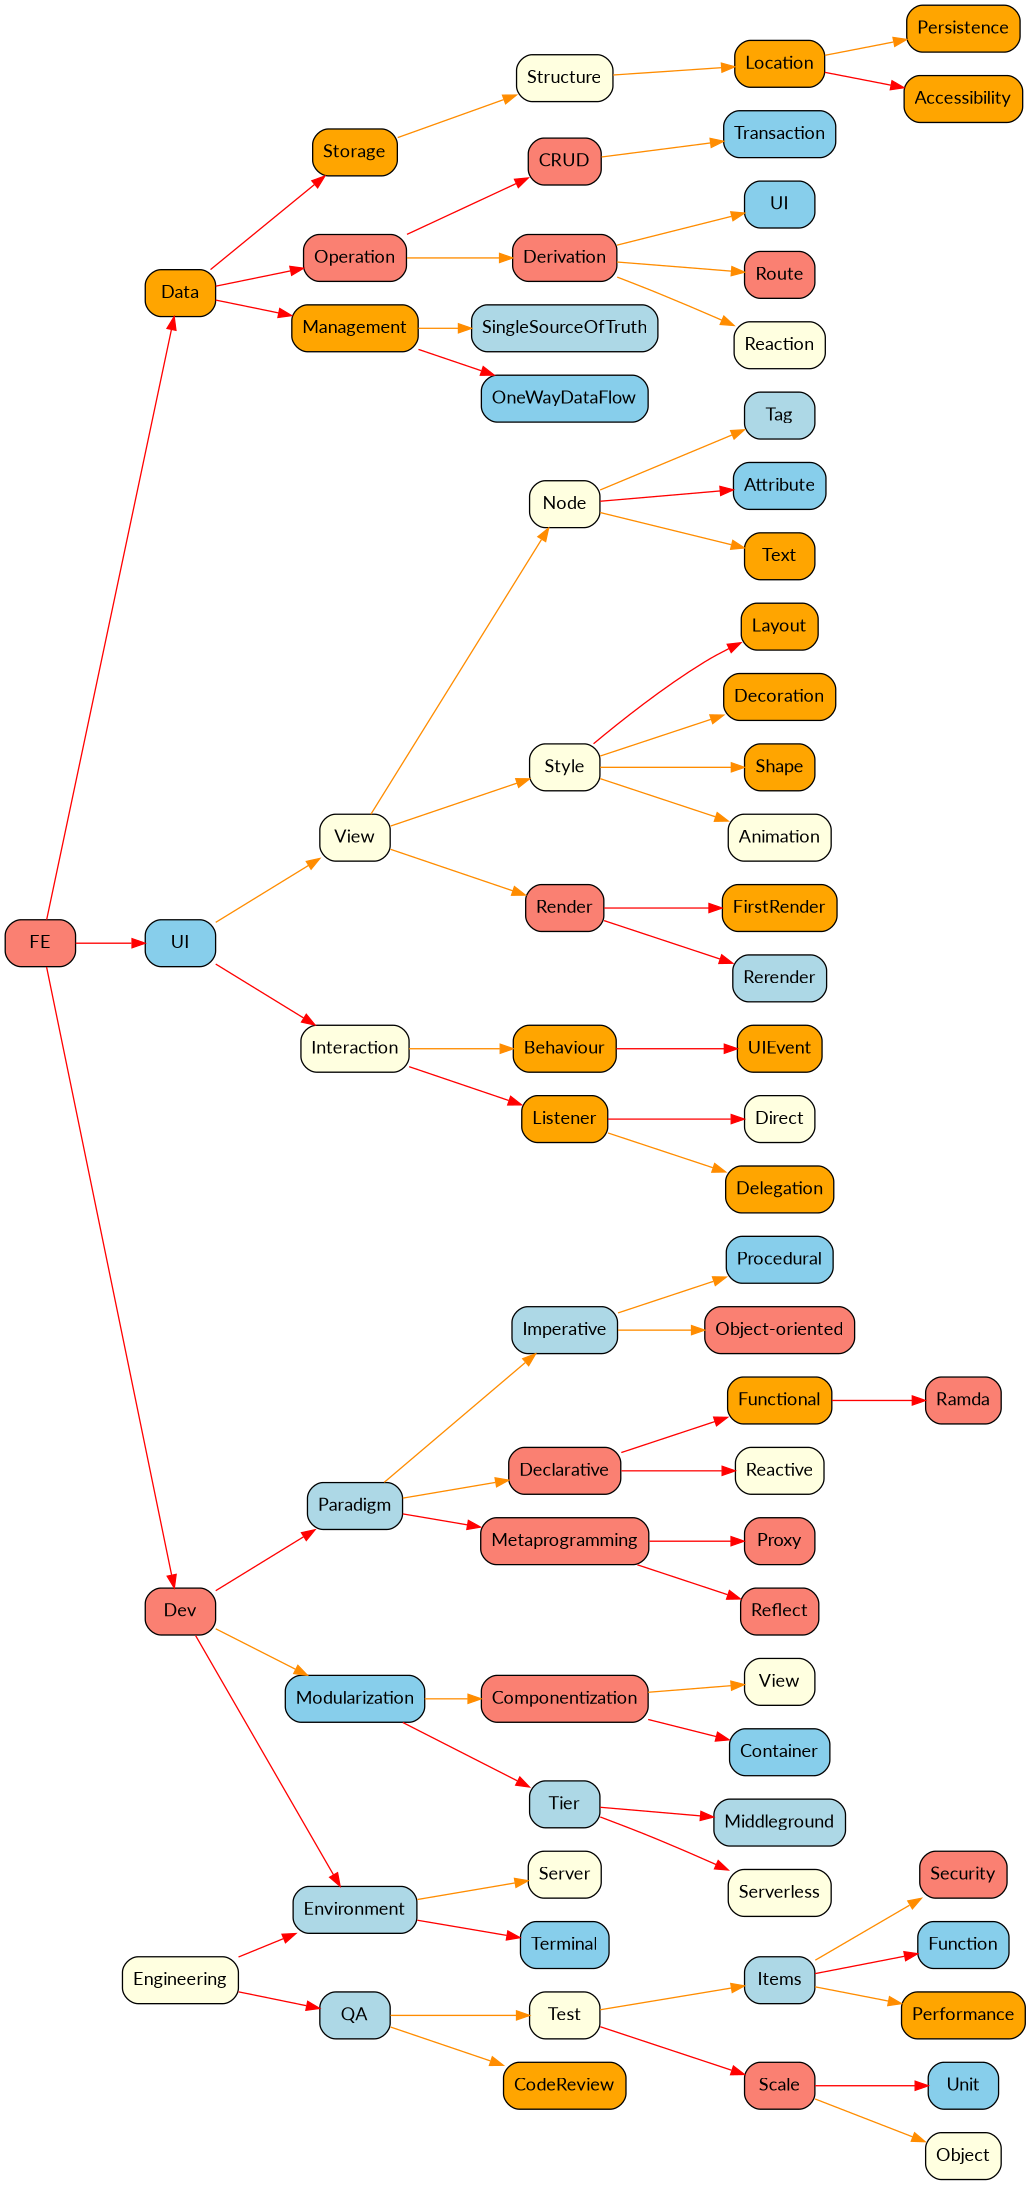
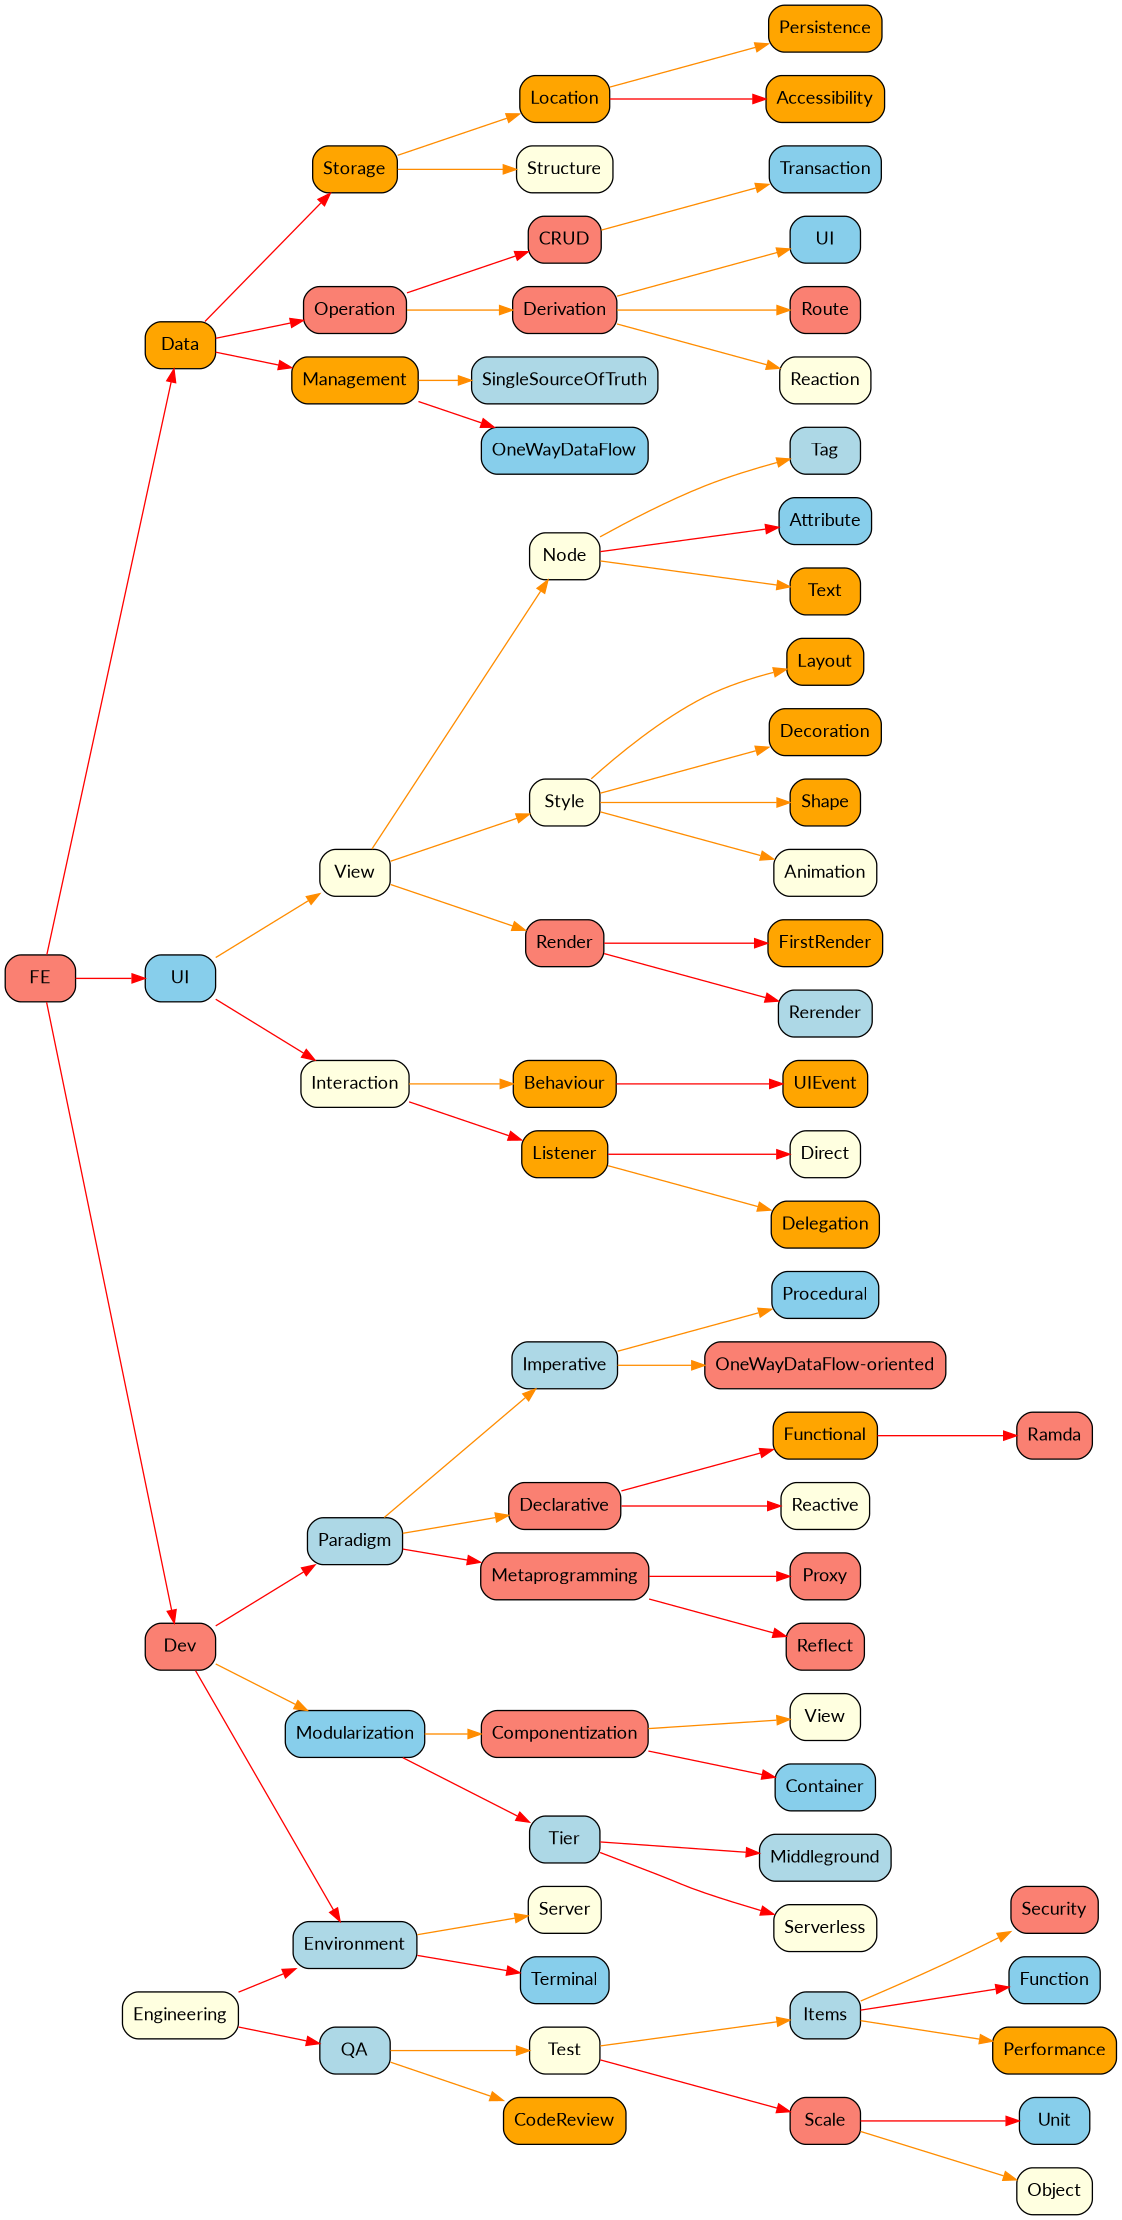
edge "Structure" -> "Location": now "Storage" -> "Location"
edge "Style" -> "Layout": color red -> darkorange
node "Object-oriented": label "Object-oriented" -> "OneWayDataFlow-oriented"
